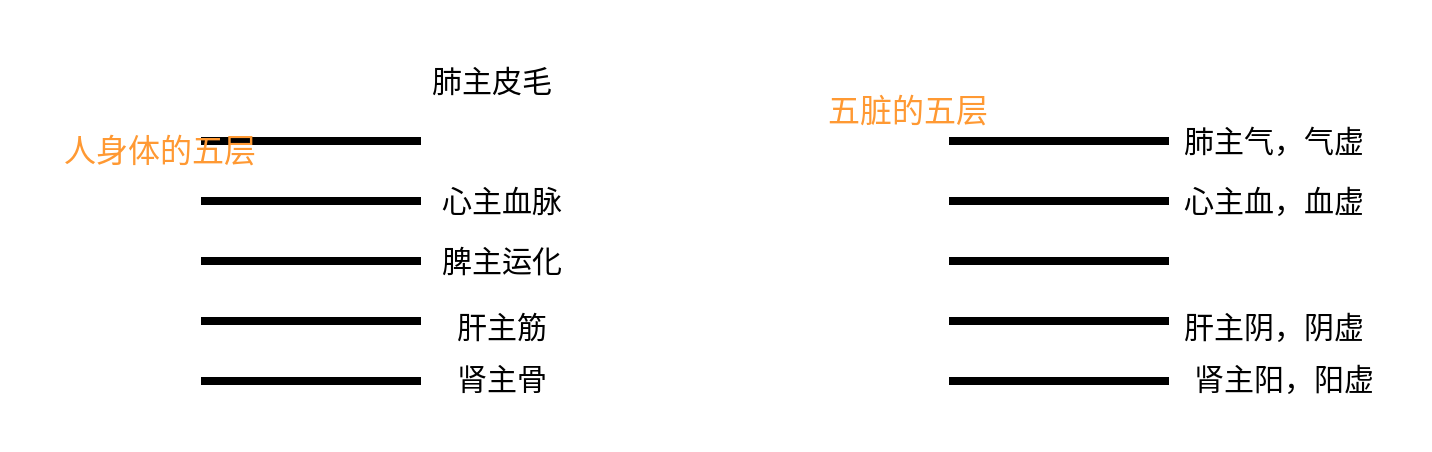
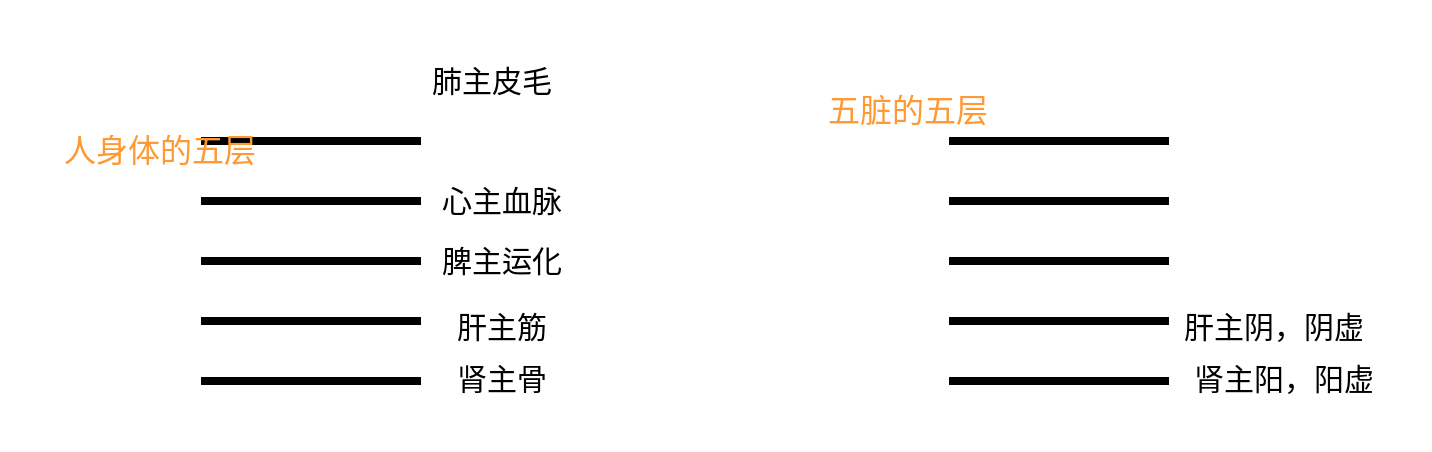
node "肺主气，气虚": removed
node "心主血，血虚": removed
